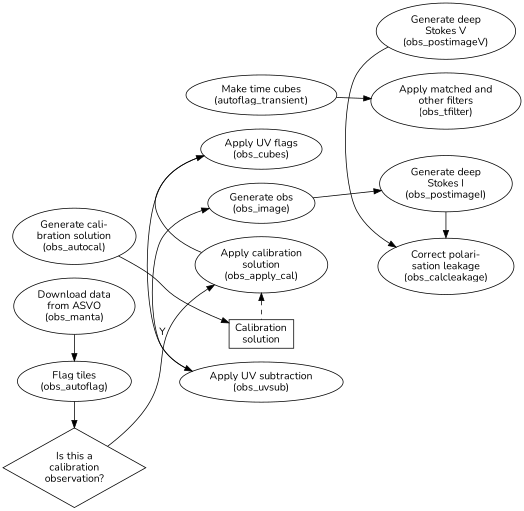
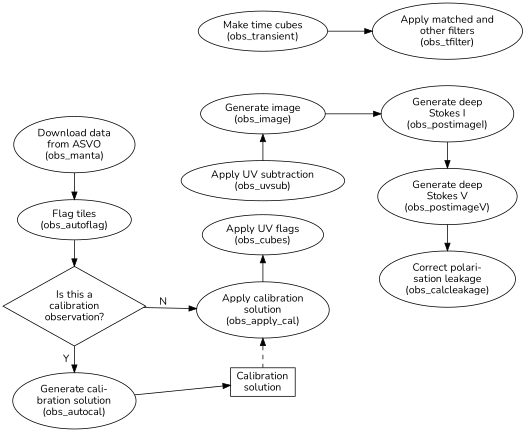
node "Make time cubes (autoflag_transient)": label "Make time cubes (autoflag_transient)" -> "Make time cubes (obs_transient)"
node "Generate obs (obs_image)": label "Generate obs (obs_image)" -> "Generate image (obs_image)"
edge "Generate deep Stokes I (obs_postimageI)" -> "Correct polari- sation leakage (obs_calcleakage)": now "Generate deep Stokes I (obs_postimageI)" -> "Generate deep Stokes V (obs_postimageV)"
edge "Apply UV flags (obs_cubes)" -> "Apply UV subtraction (obs_uvsub)": removed
edge "Is this a calibration observation?" -> "Apply calibration solution (obs_apply_cal)": label "Y" -> "N"
edge "Is this a calibration observation?" -> "Generate cali- bration solution (obs_autocal)": added, label "Y"
